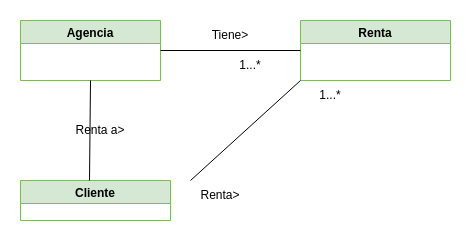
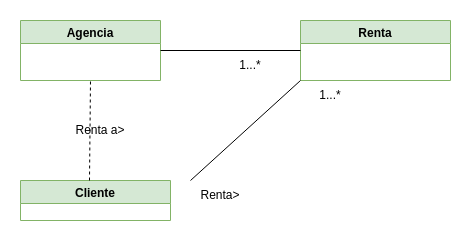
node "Tiene>": removed
edge "Agencia" -- "Cliente": style solid -> dashed
